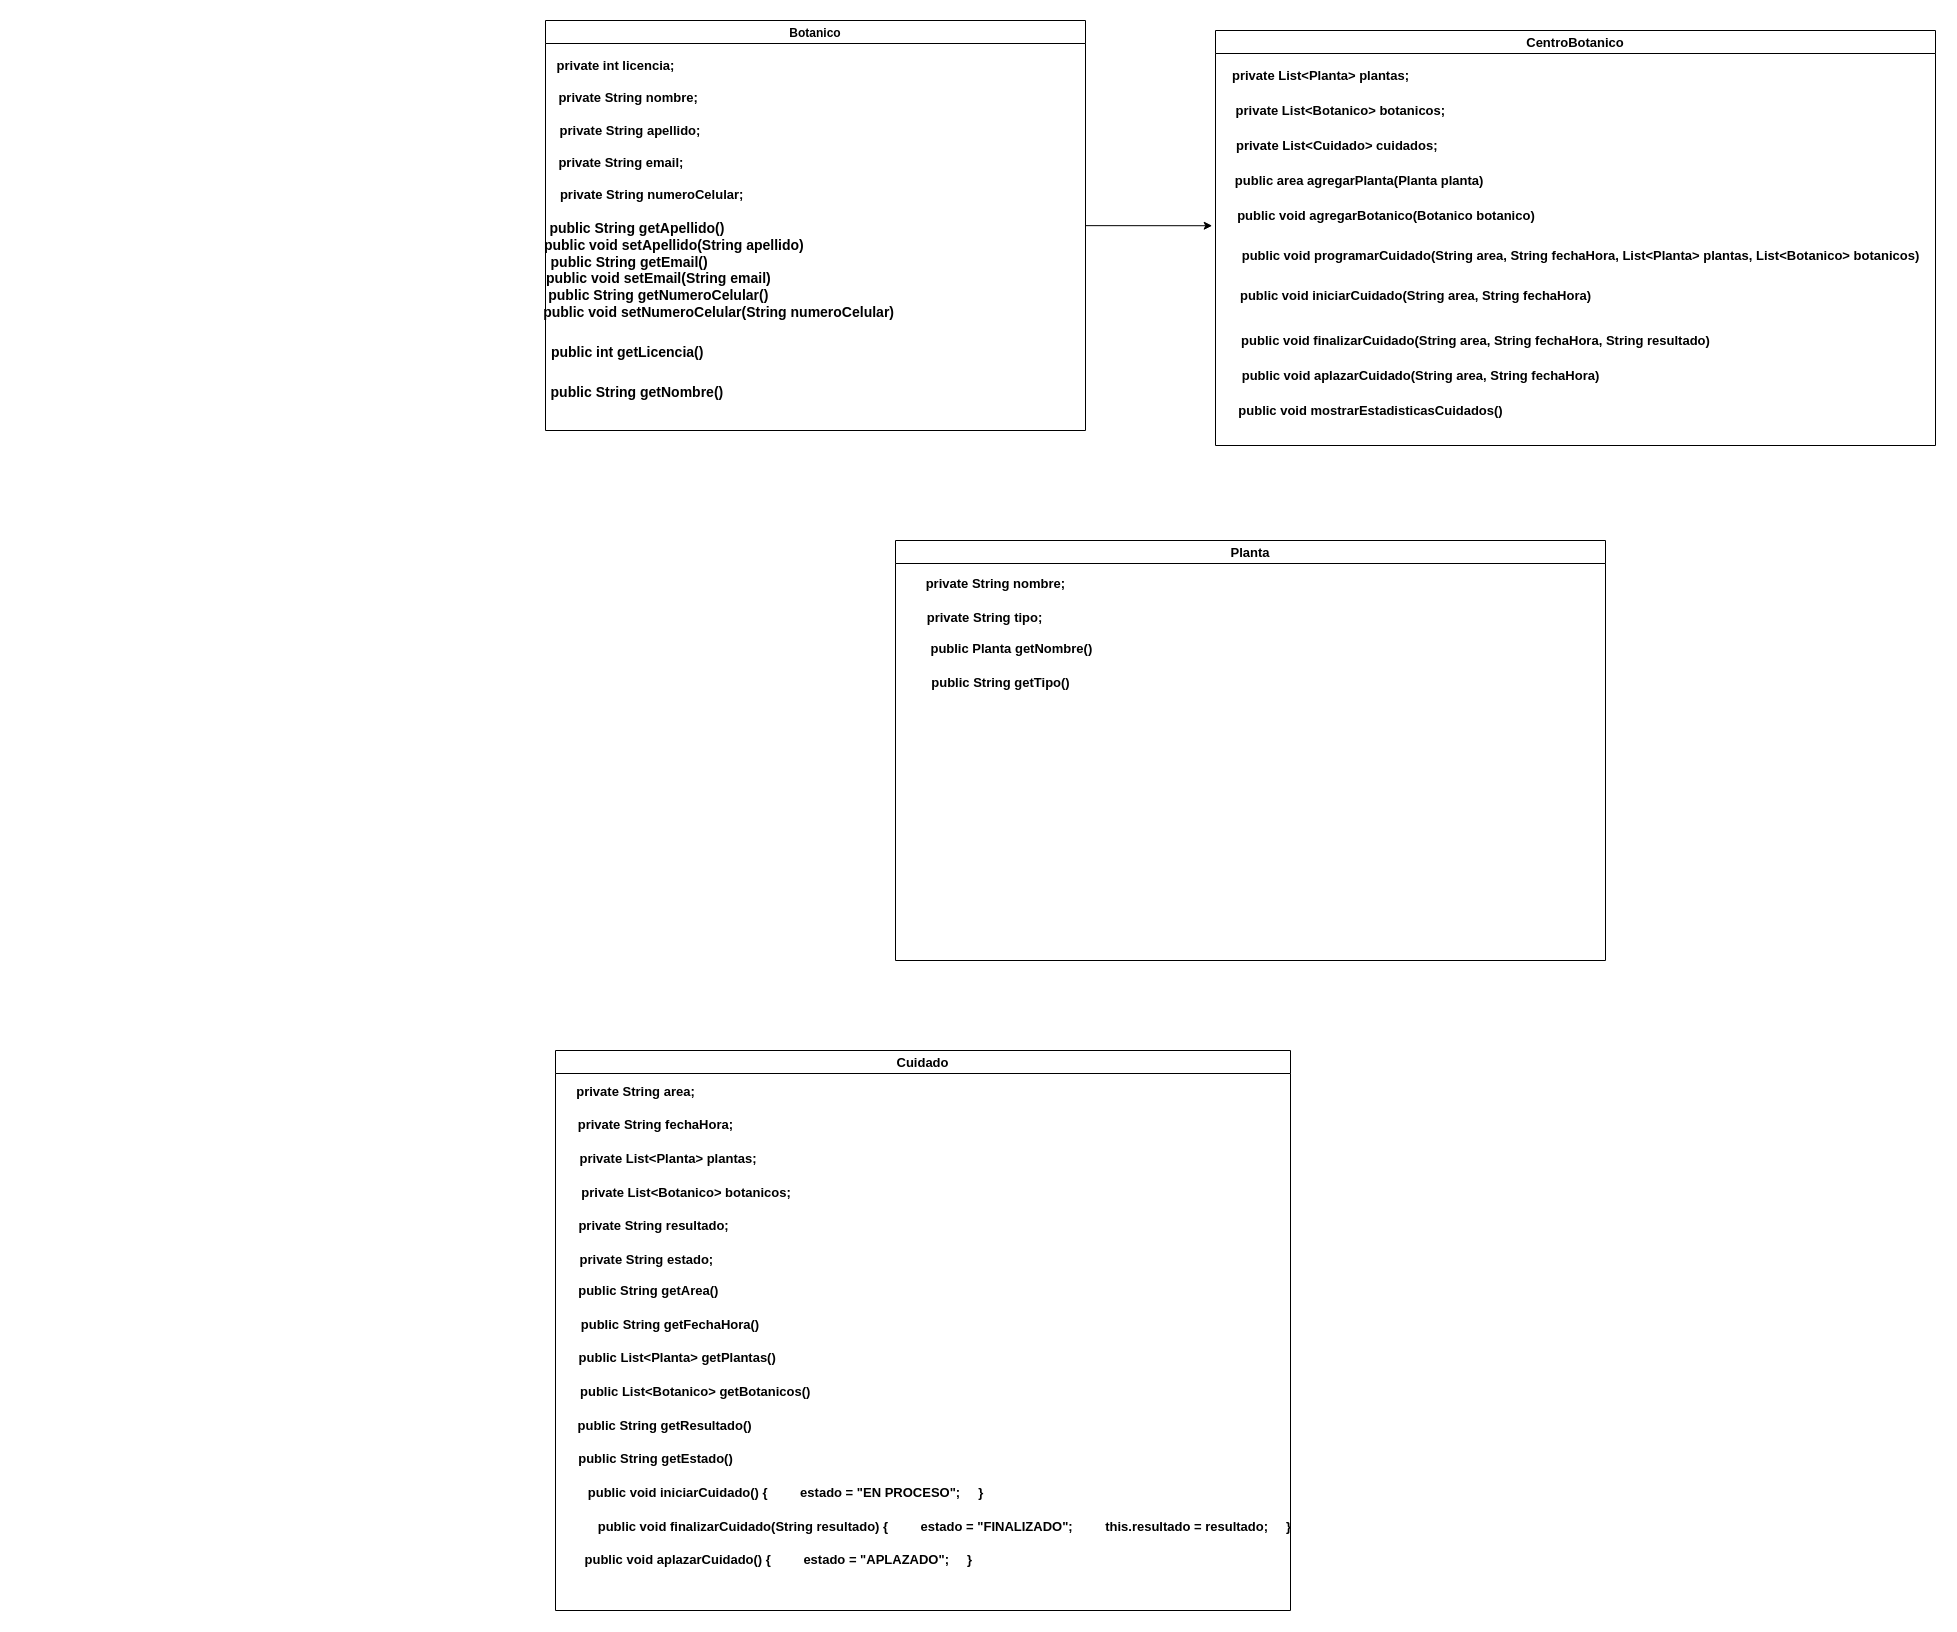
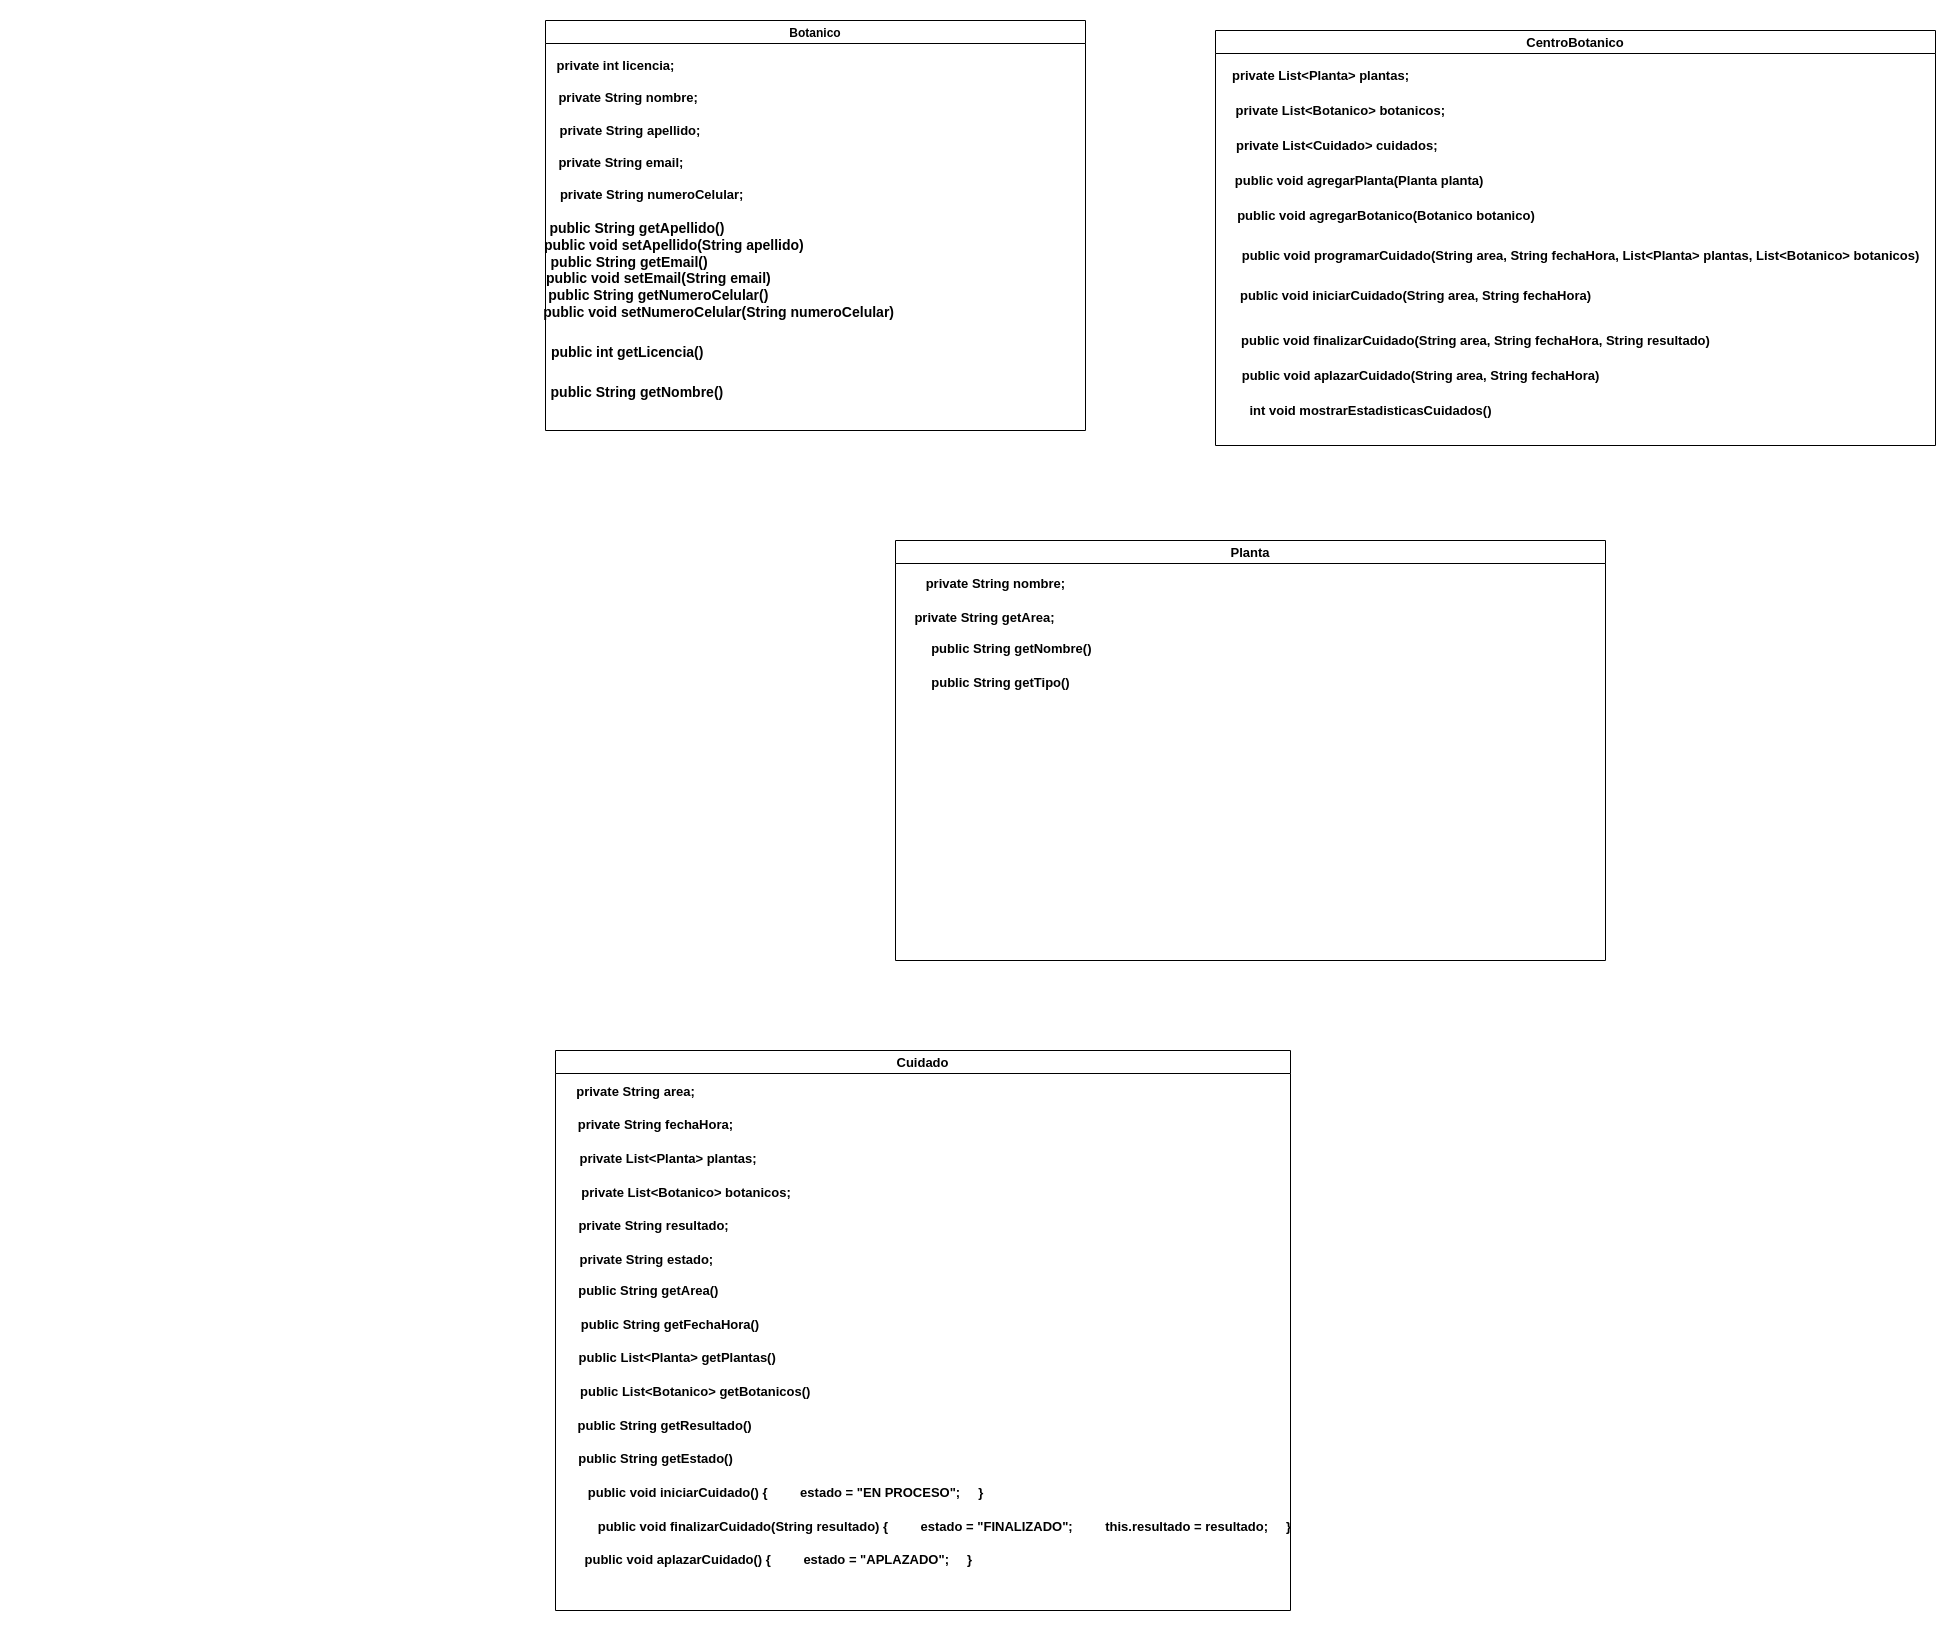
node "public area agregarPlanta(Planta planta)": label "public area agregarPlanta(Planta planta)" -> "public void agregarPlanta(Planta planta)"
edge "Botanico" -> "public void agregarBotanico(Botanico botanico)": removed
node "public void mostrarEstadisticasCuidados()": label "public void mostrarEstadisticasCuidados()" -> "int void mostrarEstadisticasCuidados()"
node "private String nombre; private String tipo;": label "private String nombre; private String tipo;" -> "private String nombre; private String getArea;"
node "public Planta getNombre() public String getTipo()": label "public Planta getNombre() public String getTipo()" -> "public String getNombre() public String getTipo()"
